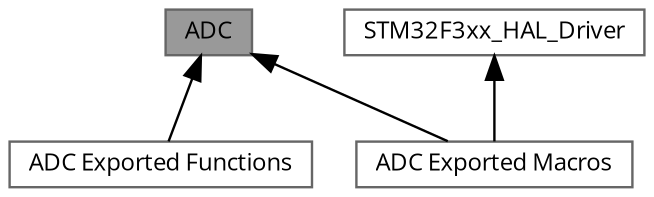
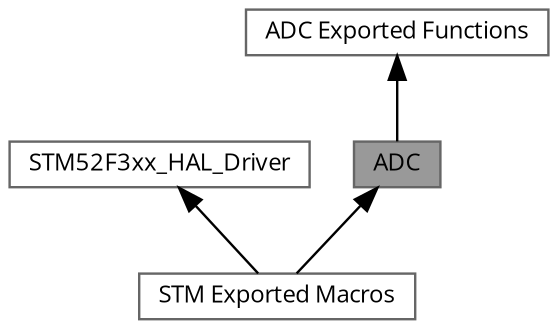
node "STM32F3xx_HAL_Driver": label "STM32F3xx_HAL_Driver" -> "STM52F3xx_HAL_Driver"
edge "ADC Exported Functions" -> "ADC": reversed
node "ADC Exported Macros": label "ADC Exported Macros" -> "STM Exported Macros"
